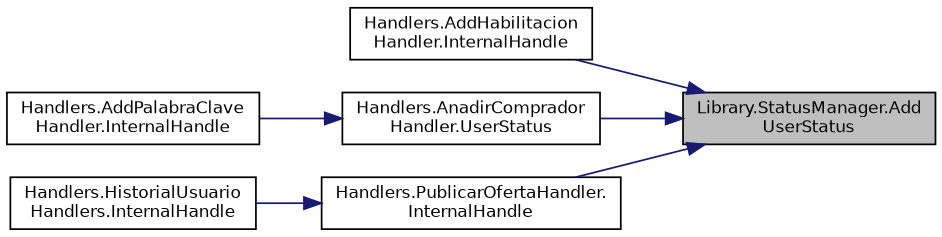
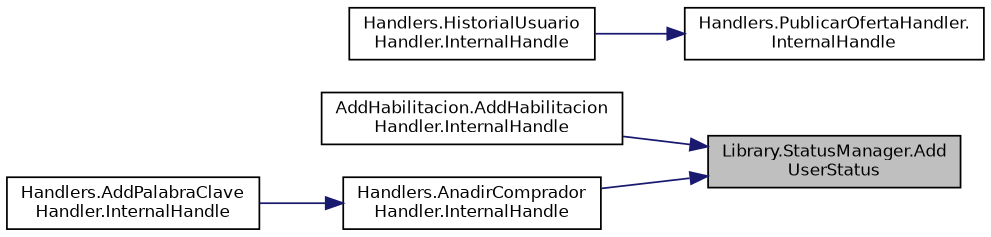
node "Handlers.AddHabilitacion Handler.InternalHandle": label "Handlers.AddHabilitacion Handler.InternalHandle" -> "AddHabilitacion.AddHabilitacion Handler.InternalHandle"
node "Handlers.AnadirComprador Handler.UserStatus": label "Handlers.AnadirComprador Handler.UserStatus" -> "Handlers.AnadirComprador Handler.InternalHandle"
edge "Handlers.PublicarOfertaHandler. InternalHandle" -> "Library.StatusManager.Add UserStatus": removed
node "Handlers.HistorialUsuario Handlers.InternalHandle": label "Handlers.HistorialUsuario Handlers.InternalHandle" -> "Handlers.HistorialUsuario Handler.InternalHandle"
